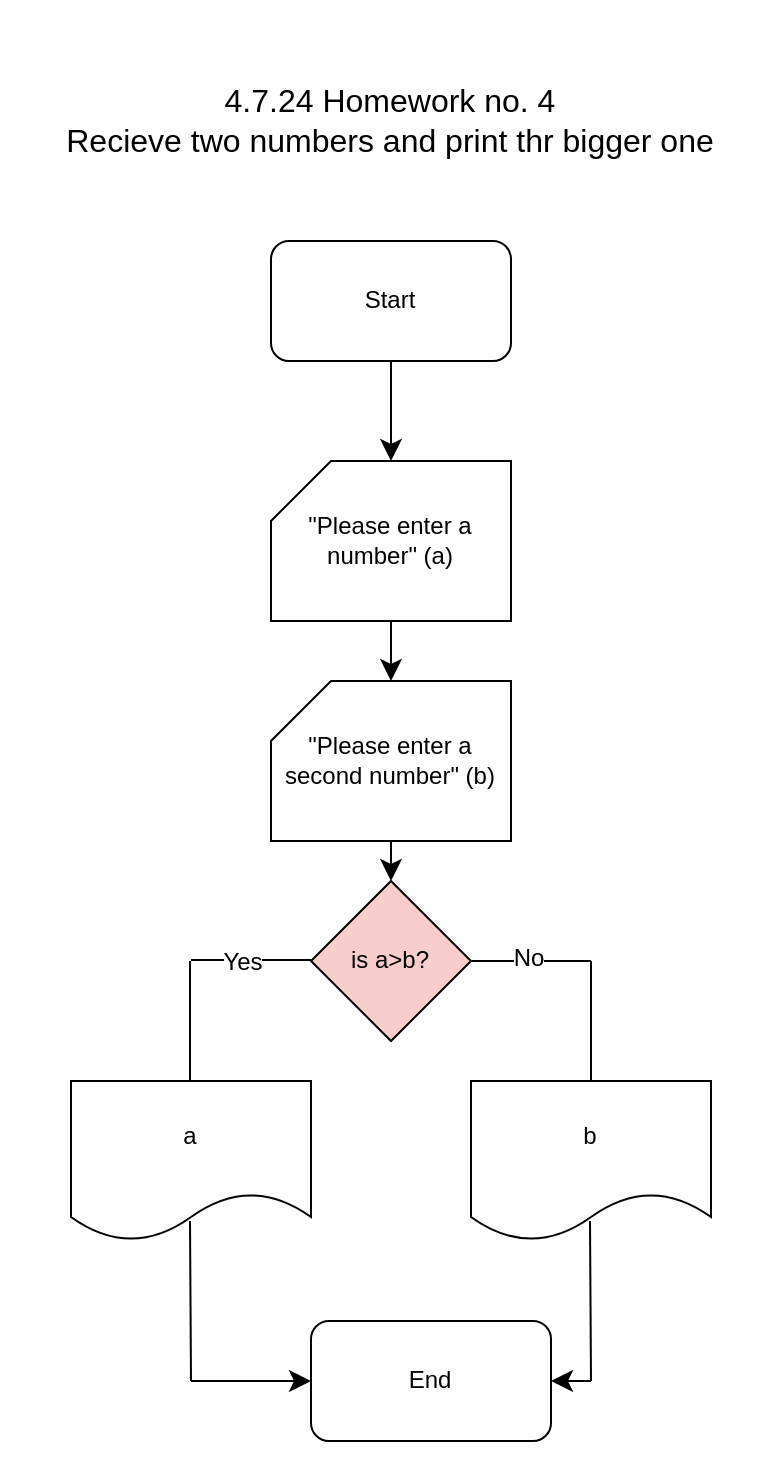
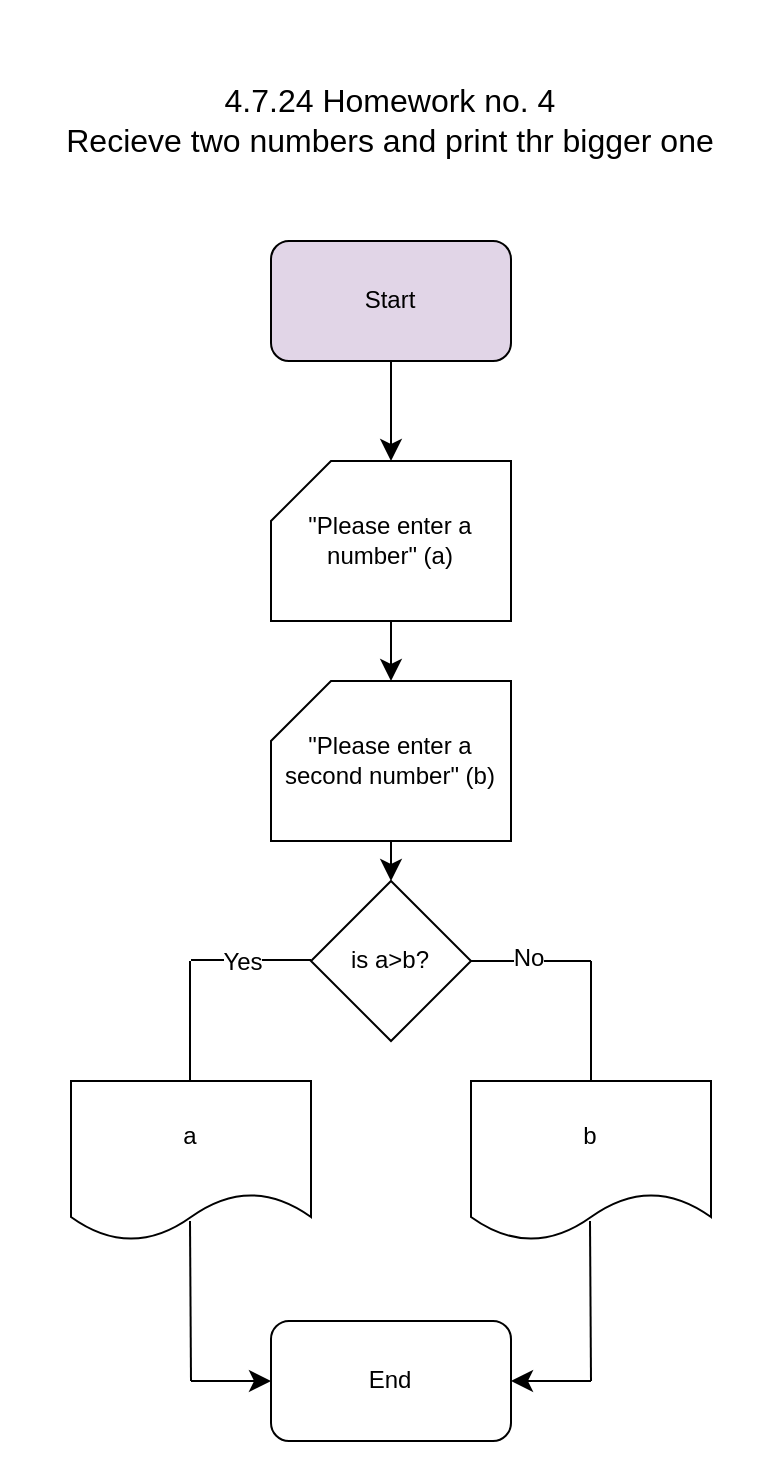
node "Start": fillcolor #ffffff -> #e1d5e7
node "is a>b?": fillcolor #f8cecc -> #ffffff
node "End": moved (431, 1381) -> (391, 1381)
